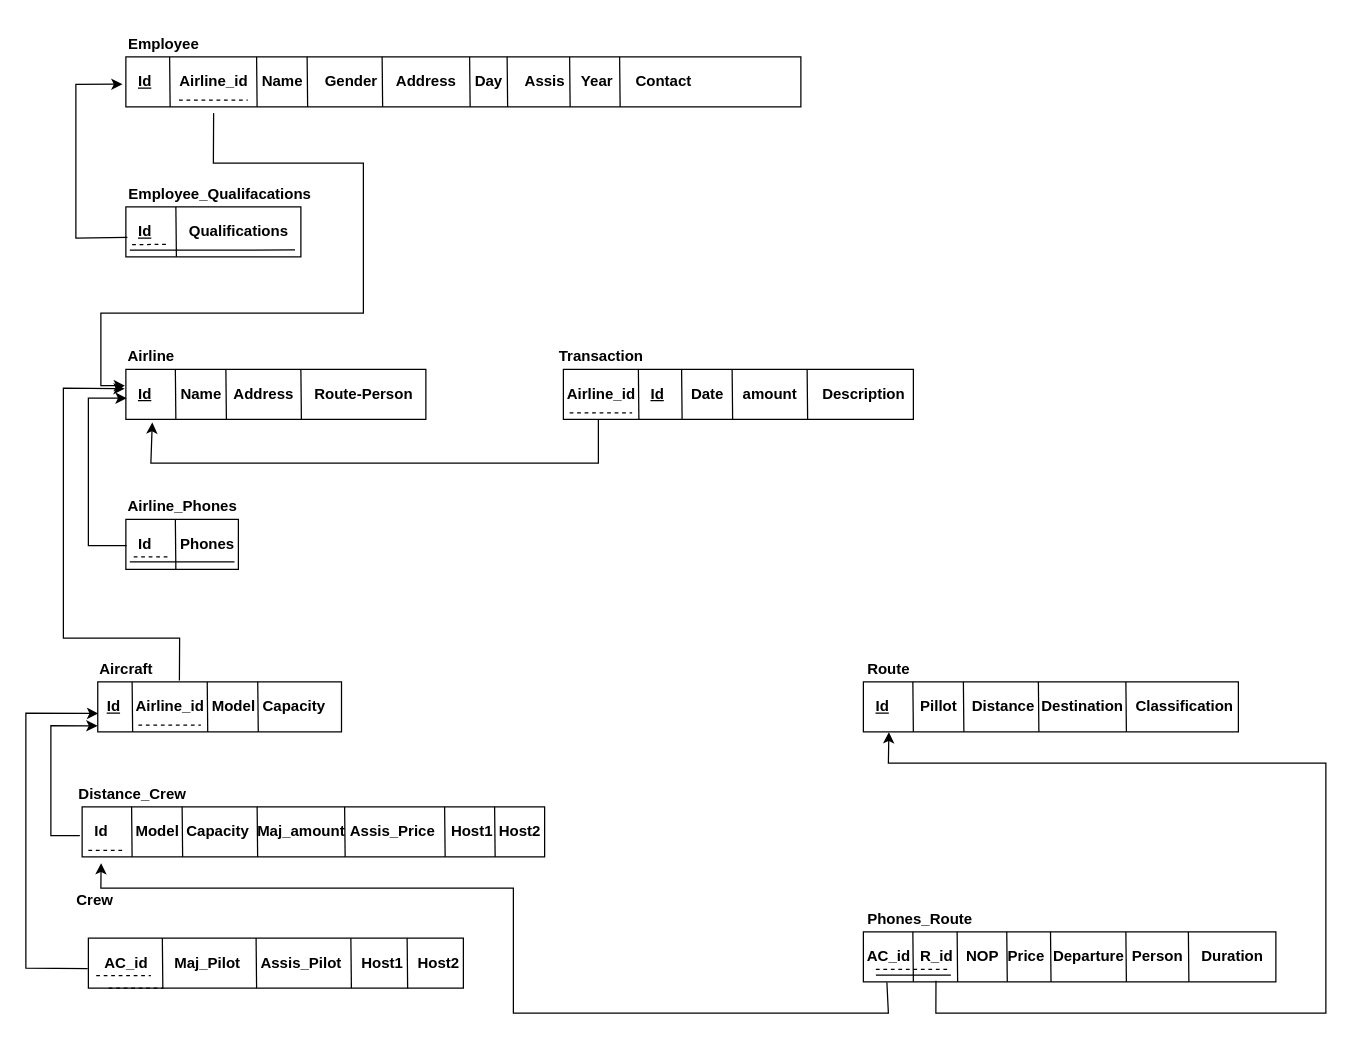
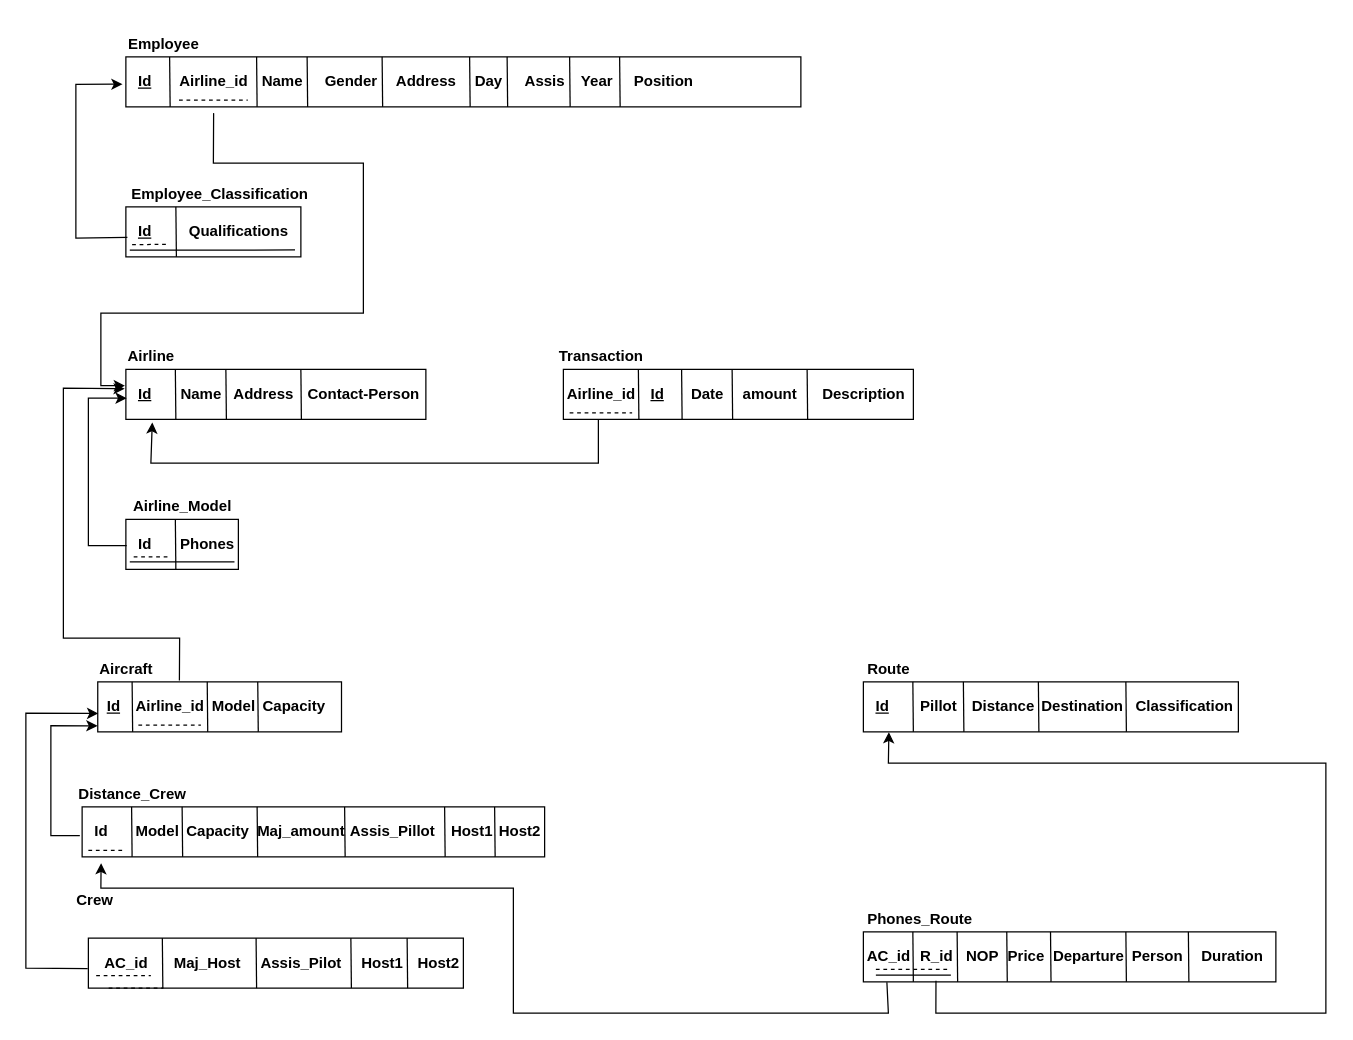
node "Contact": label "Contact" -> "Position"
node "Employee_Qualifacations": label "Employee_Qualifacations" -> "Employee_Classification"
node "Route-Person": label "Route-Person" -> "Contact-Person"
node "Airline_Phones": label "Airline_Phones" -> "Airline_Model"
node "Assis_Price": label "Assis_Price" -> "Assis_Pillot"
node "Maj_Pilot": label "Maj_Pilot" -> "Maj_Host"
